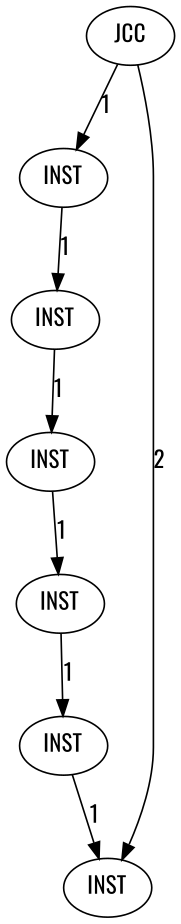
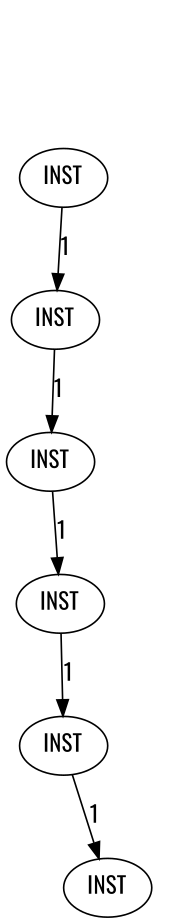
node "JCC": removed
